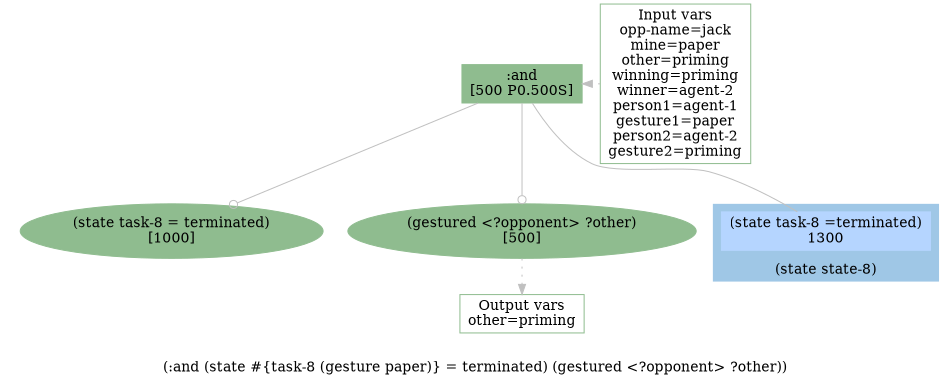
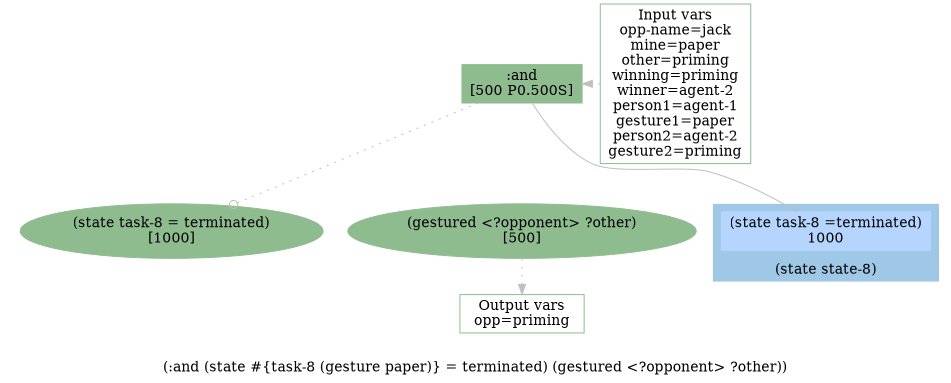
edge ":and [500 P0.500S]" -> "(gestured <?opponent> ?other) [500]": removed
edge ":and [500 P0.500S]" -> "(state task-8 = terminated) [1000]": style solid -> dotted
node "(state task-8 =terminated) 1300": label "(state task-8 =terminated) 1300" -> "(state task-8 =terminated) 1000"
node "Output vars other=priming": label "Output vars other=priming" -> "Output vars opp=priming"
